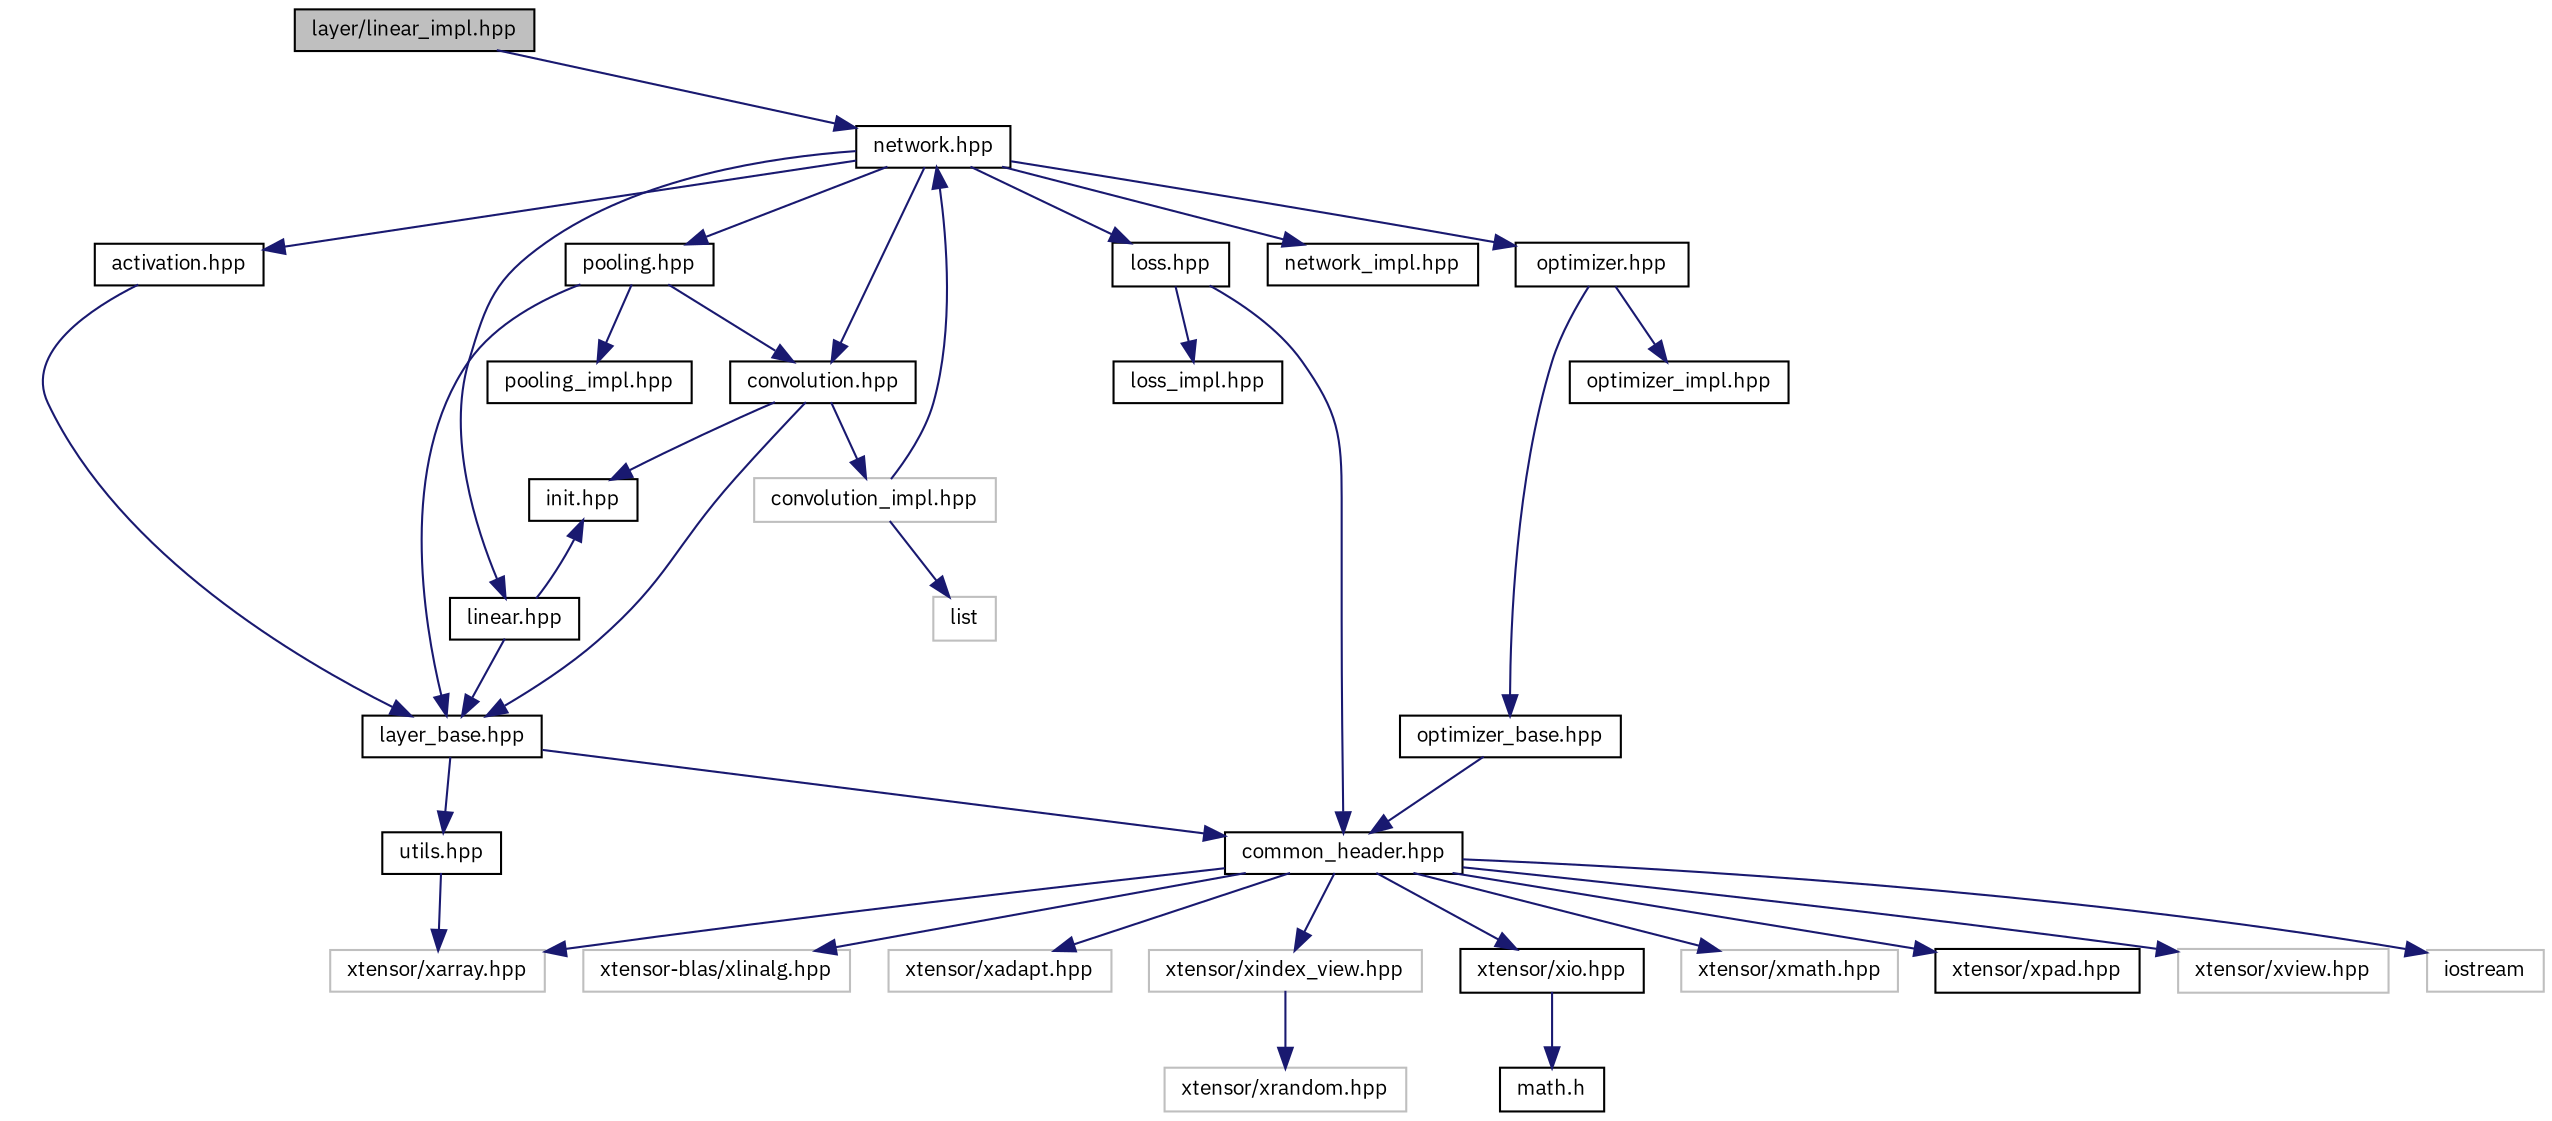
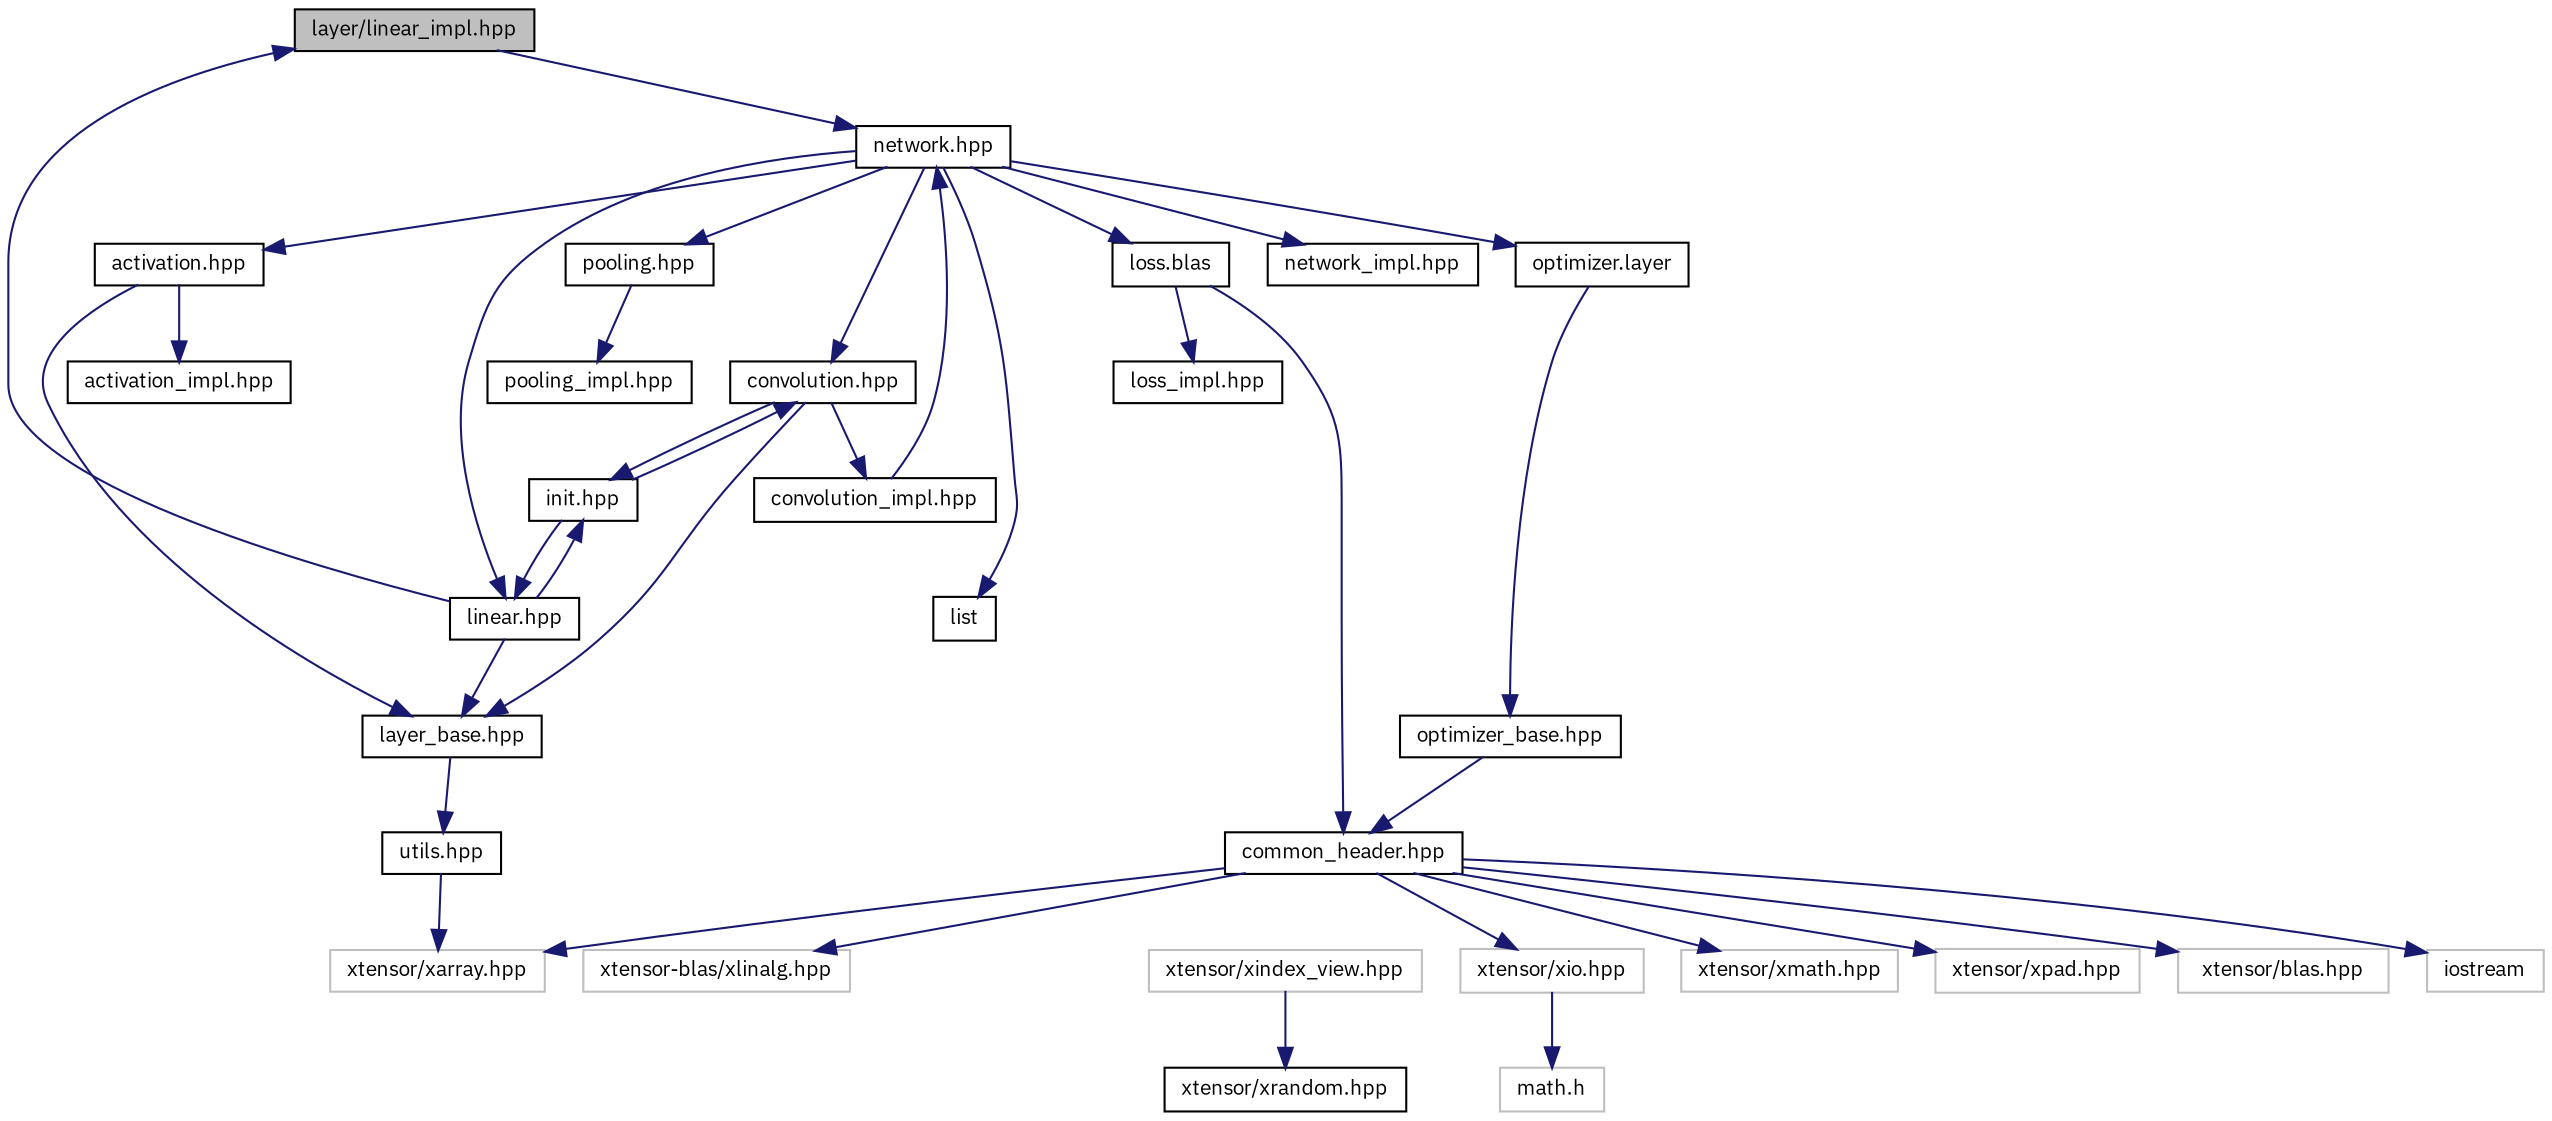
node "loss.hpp": label "loss.hpp" -> "loss.blas"
node "optimizer.hpp": label "optimizer.hpp" -> "optimizer.layer"
edge "pooling.hpp" -> "convolution.hpp": now "init.hpp" -> "convolution.hpp"
node "activation_impl.hpp": added
node "optimizer_impl.hpp": removed
edge "linear.hpp" -> "layer/linear_impl.hpp": added
edge "pooling.hpp" -> "layer_base.hpp": removed
node "convolution_impl.hpp": color grey75 -> black
edge "init.hpp" -> "linear.hpp": added
edge "convolution_impl.hpp" -> "list": now "network.hpp" -> "list"
node "list": color grey75 -> black
edge "layer_base.hpp" -> "common_header.hpp": removed
edge "common_header.hpp" -> "xtensor/xindex_view.hpp": removed
node "xtensor/xadapt.hpp": removed
node "xtensor/xio.hpp": color black -> grey75
node "xtensor/xpad.hpp": color black -> grey75
node "xtensor/xview.hpp": label "xtensor/xview.hpp" -> "xtensor/blas.hpp"
node "xtensor/xrandom.hpp": color grey75 -> black
node "math.h": color black -> grey75
